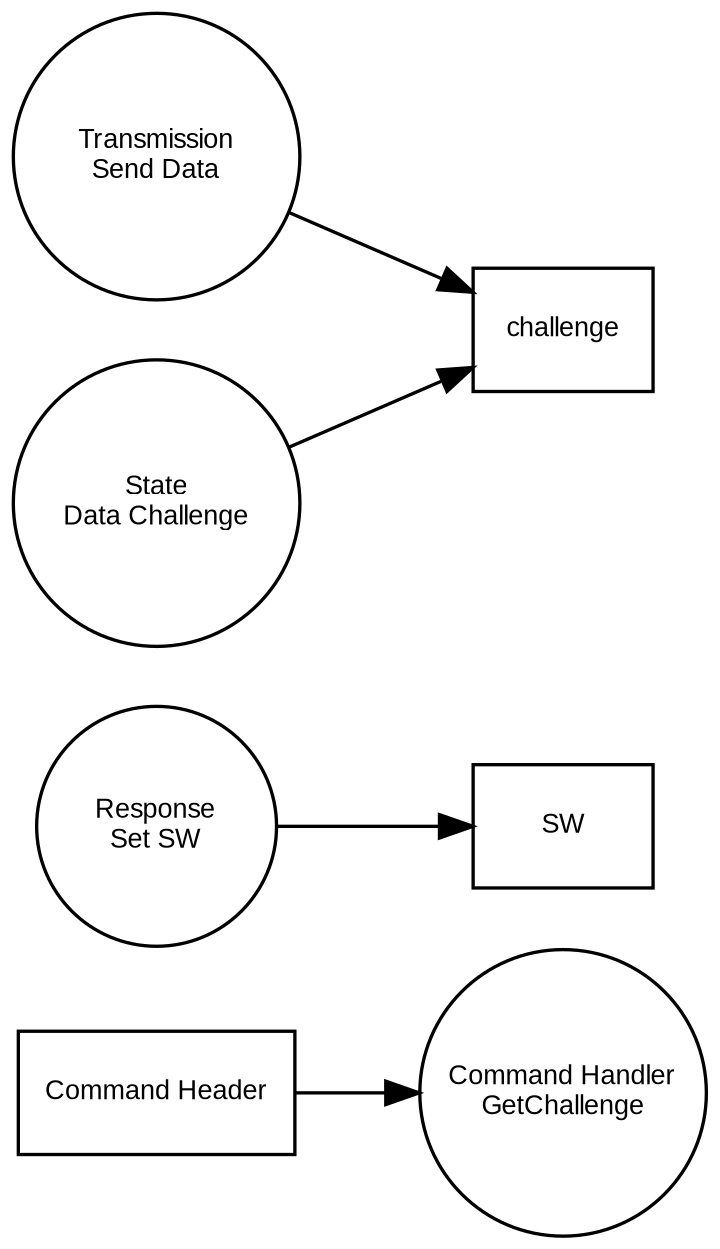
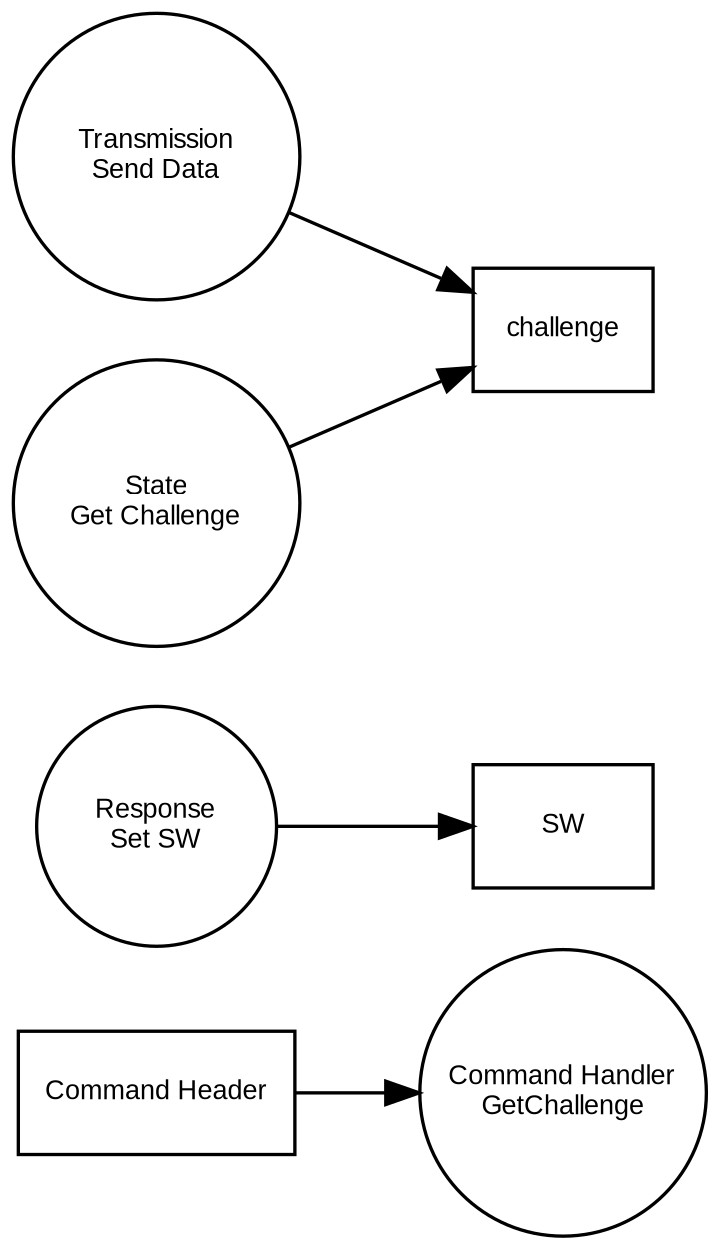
node "State Data Challenge": label "State Data Challenge" -> "State Get Challenge"
